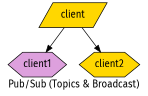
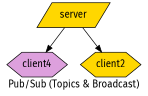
node "client": label "client" -> "server"
node "client1": label "client1" -> "client4"
